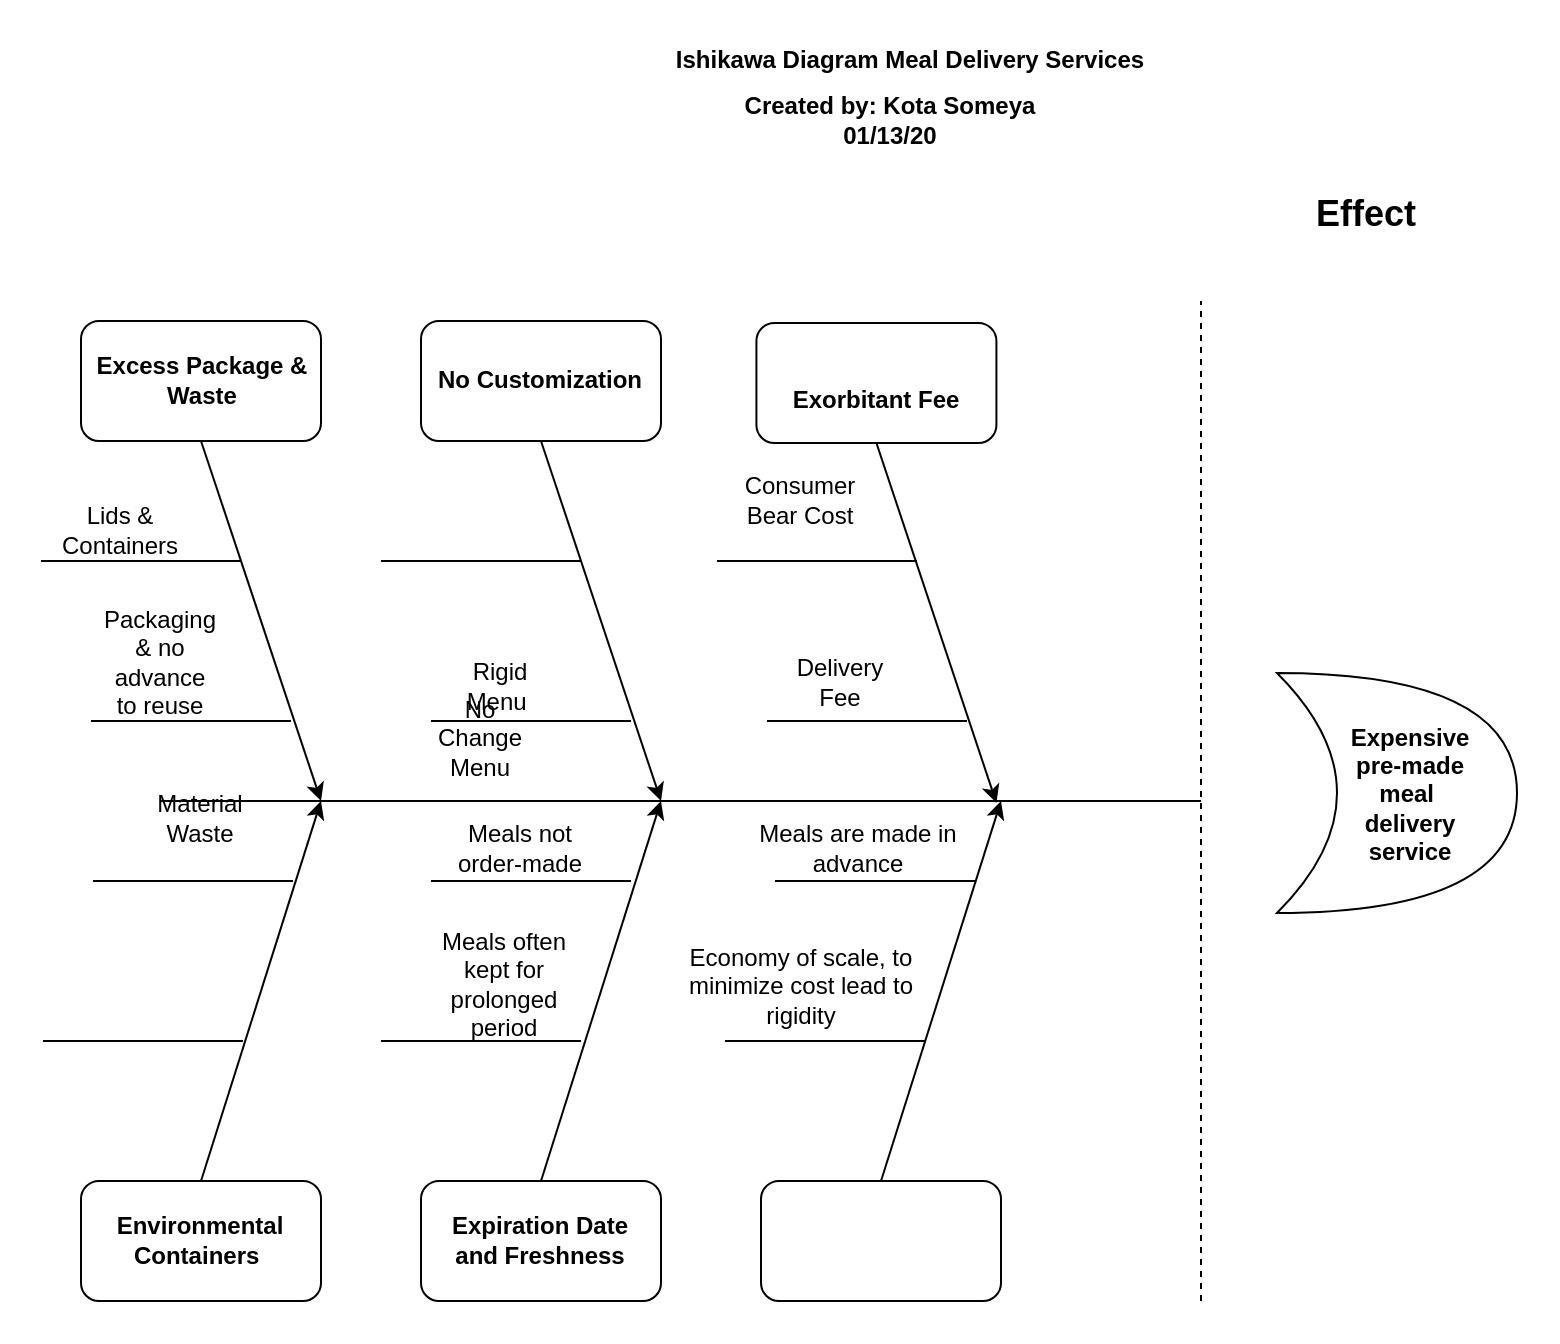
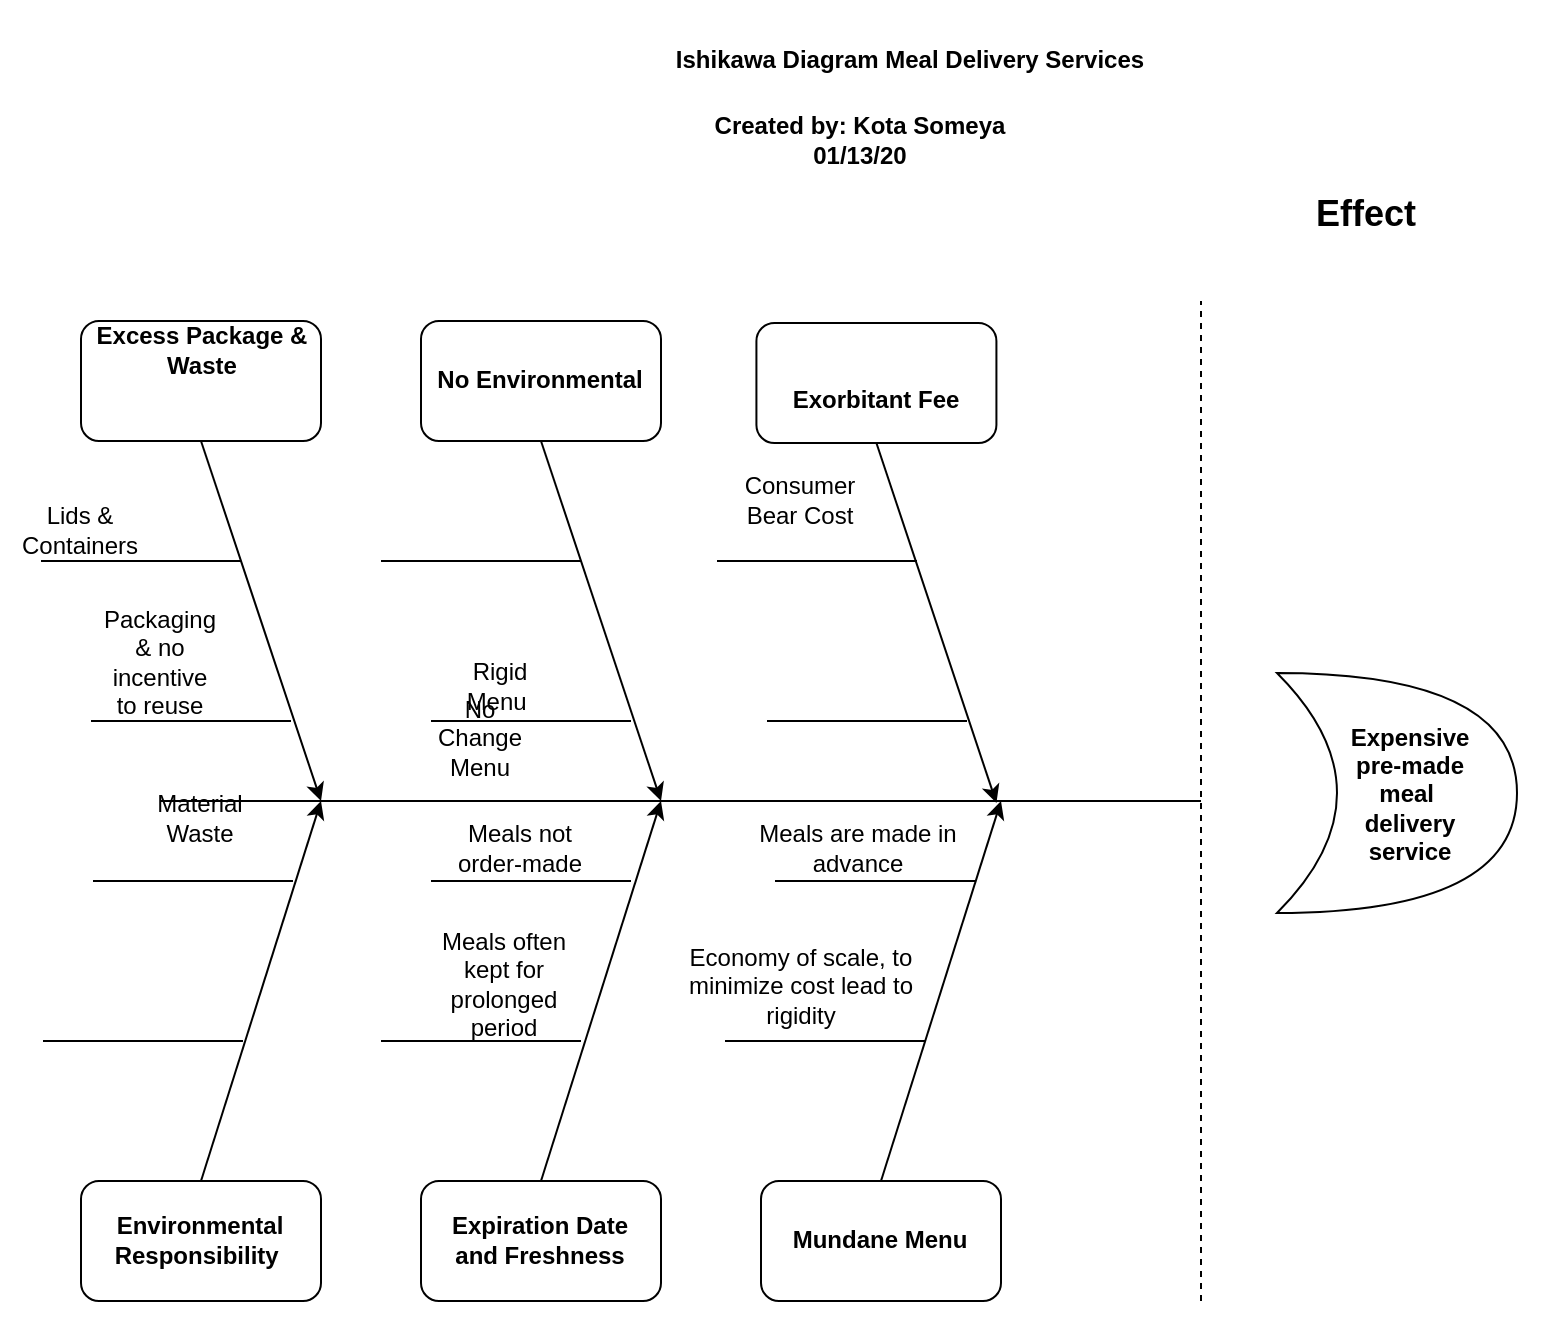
node "Created by: Kota Someya 01/13/20": moved (891, 121) -> (861, 141)
node "Excess Package & Waste": moved (203, 381) -> (203, 351)
node "No Customization": label "No Customization" -> "No Environmental"
node "Lids & Containers": moved (121, 531) -> (81, 531)
node "Packaging & no advance to reuse": label "Packaging & no advance to reuse" -> "Packaging & no incentive to reuse"
node "Delivery Fee": removed
node "Environmental Containers": label "Environmental Containers" -> "Environmental Responsibility"
node "Mundane Menu": added
